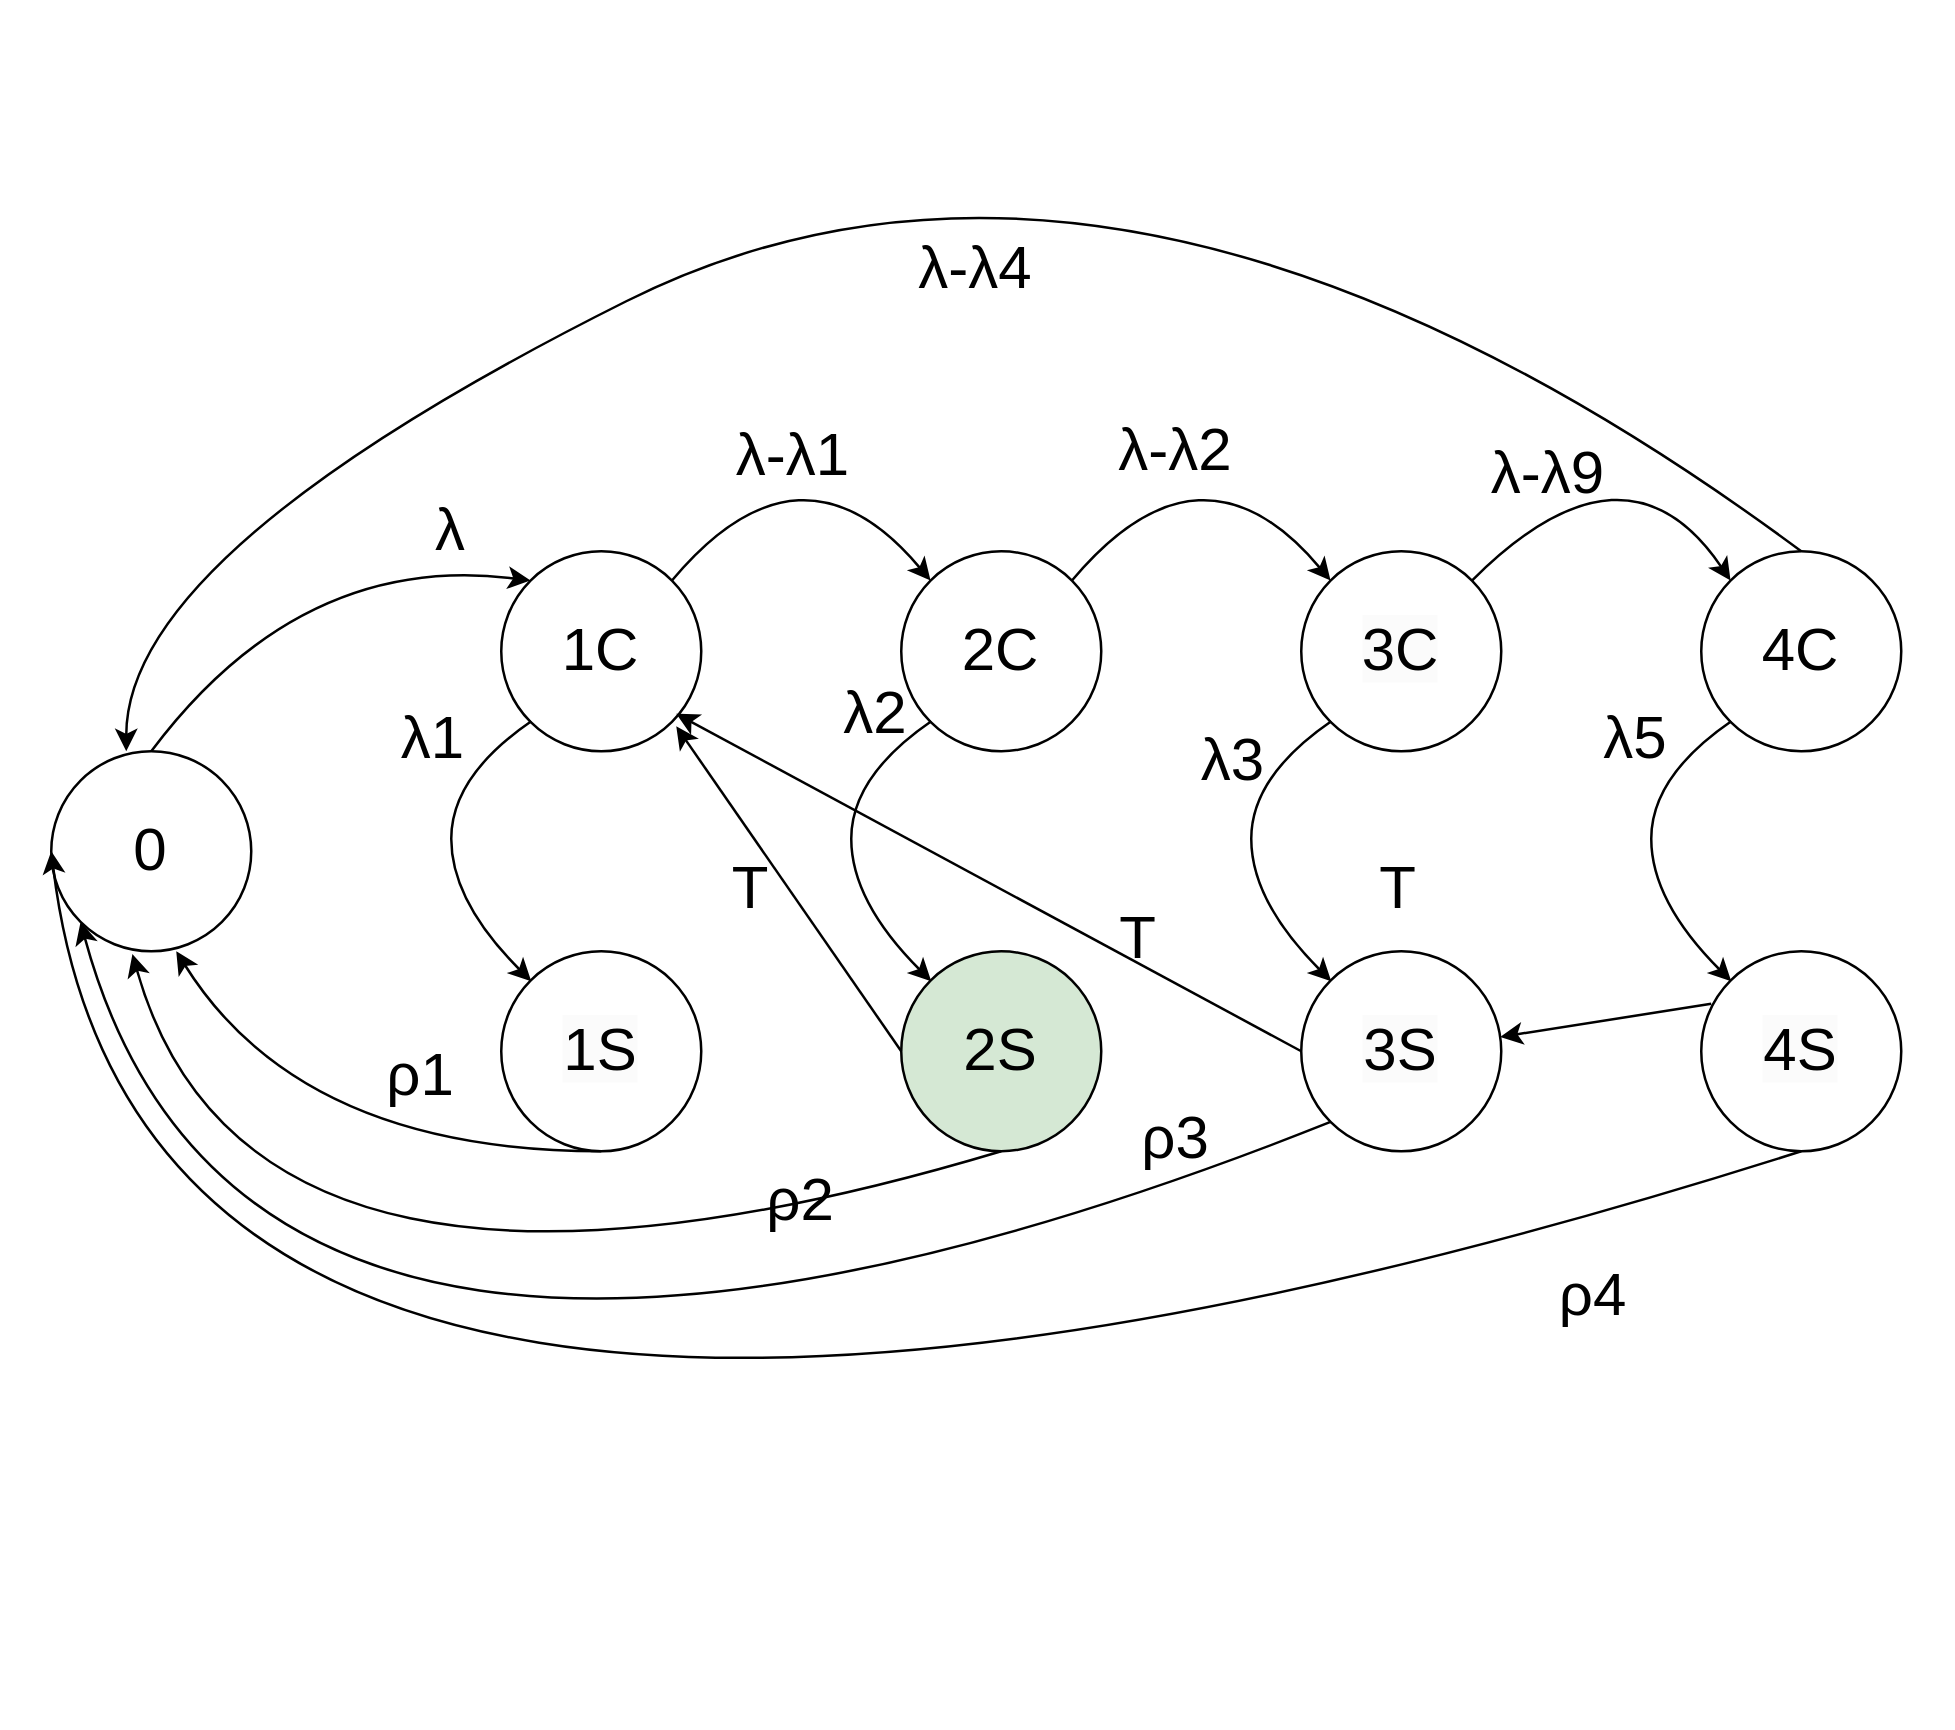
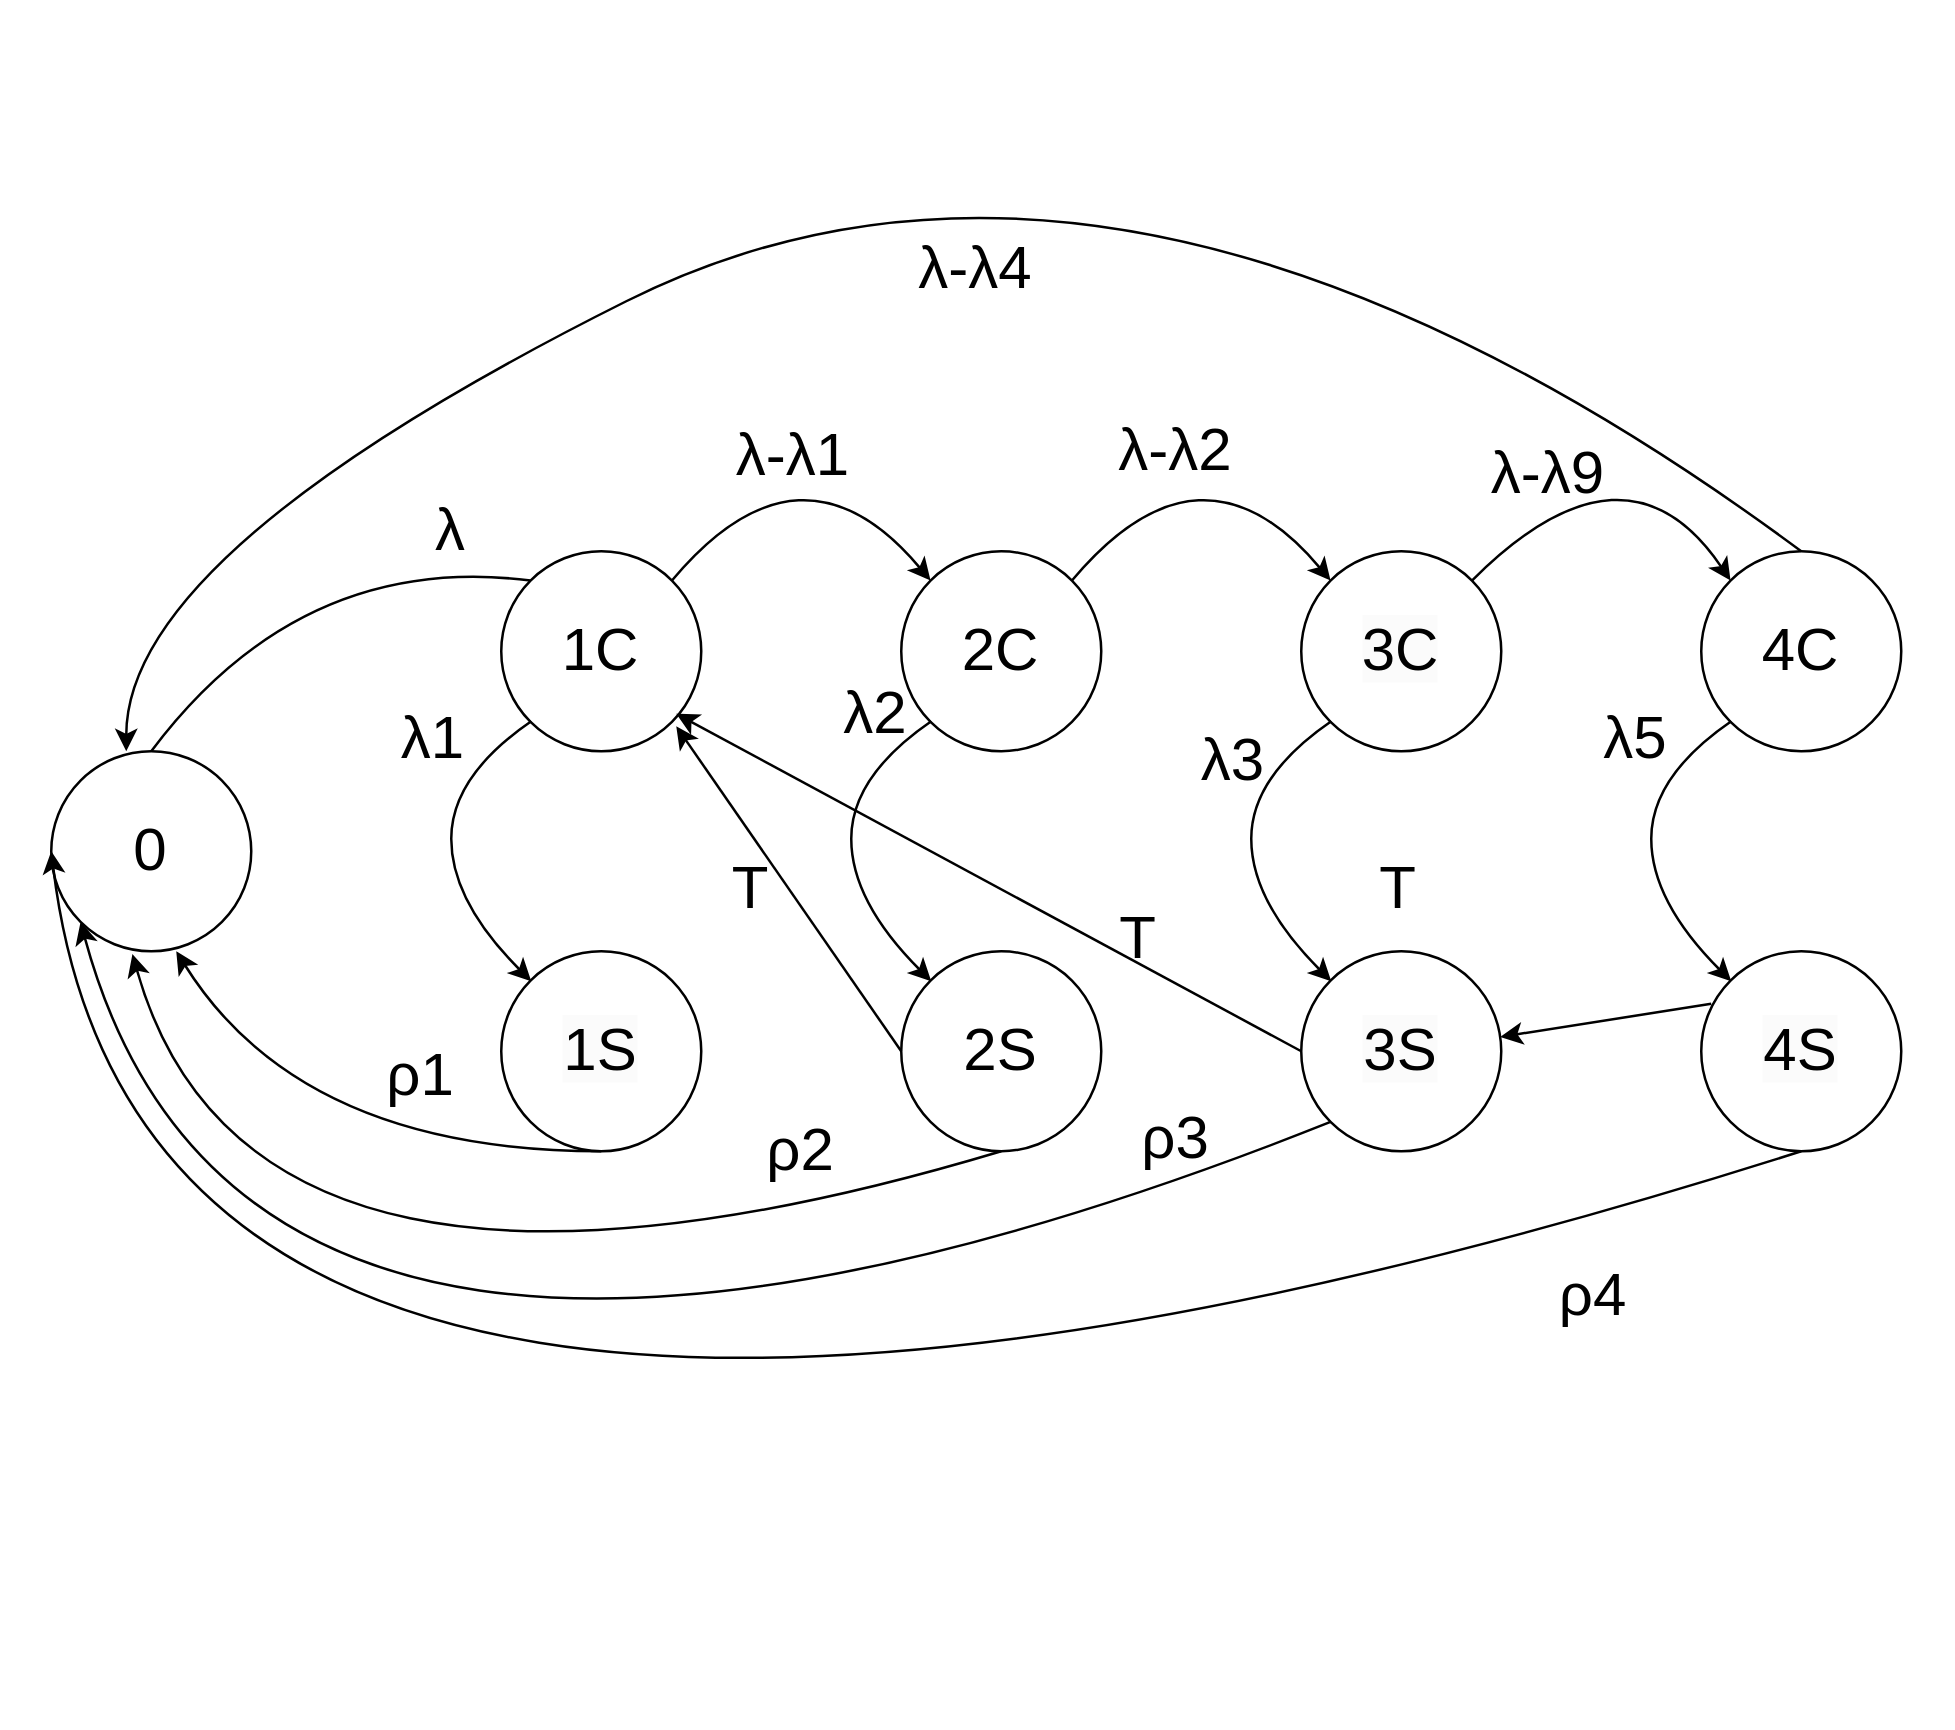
edge "0" -> "1C": arrowhead classic -> none
node "2S": fillcolor #d5e8d4 -> #ffffff
node "ρ2": moved (801, 1201) -> (801, 1151)
